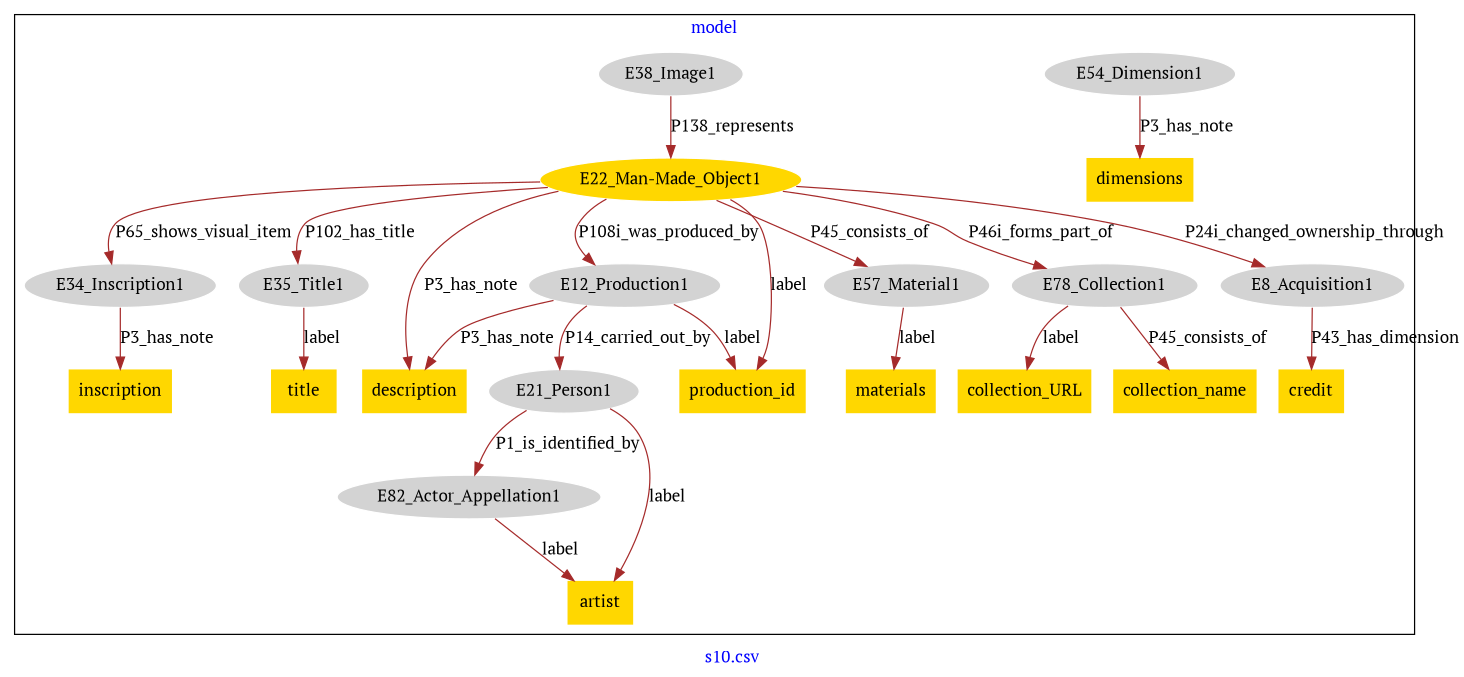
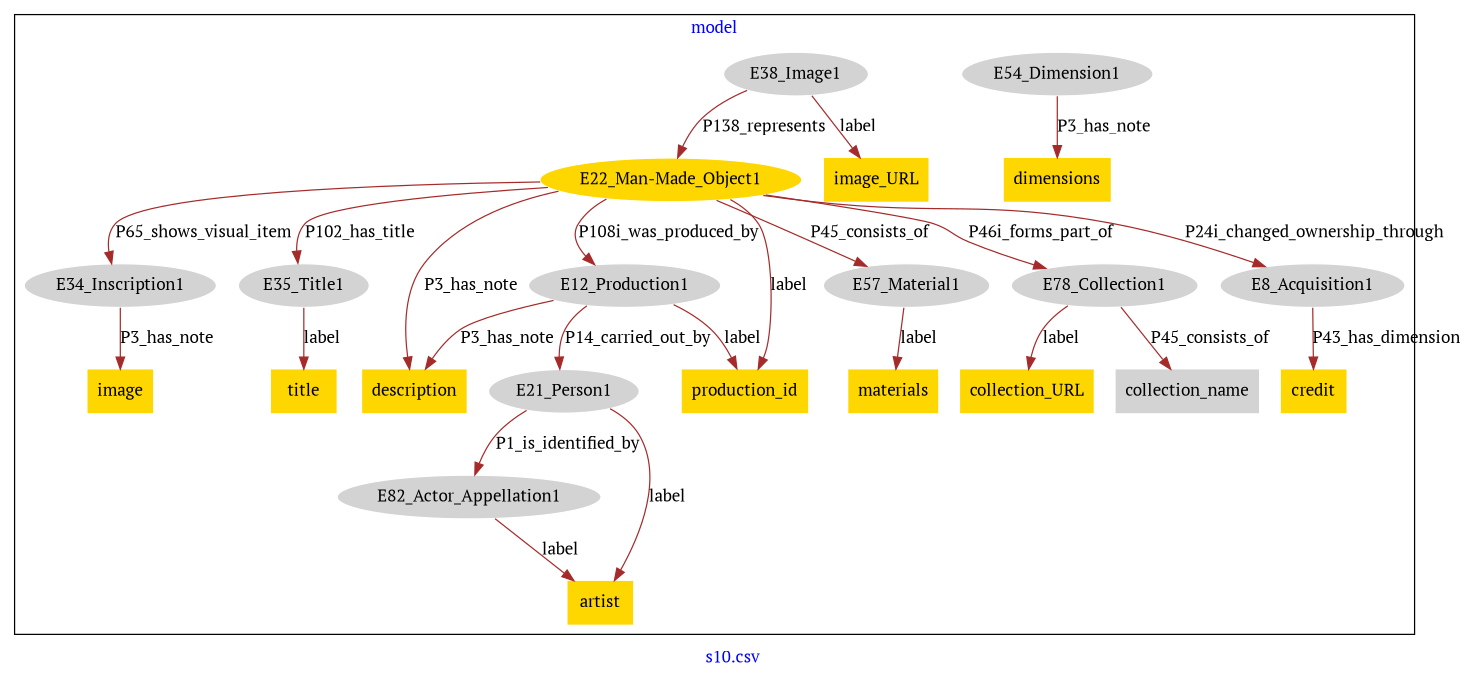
node "image_URL": added
node "inscription": label "inscription" -> "image"
node "collection_name": fillcolor gold -> lightgray
